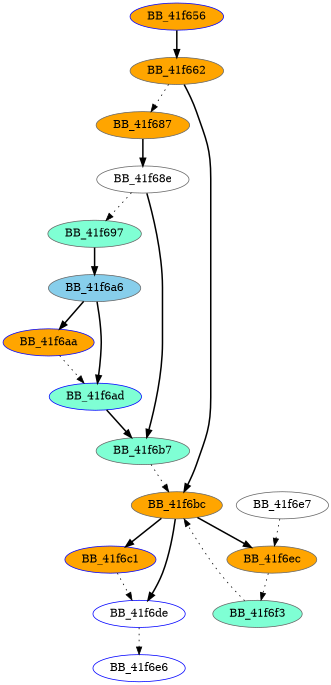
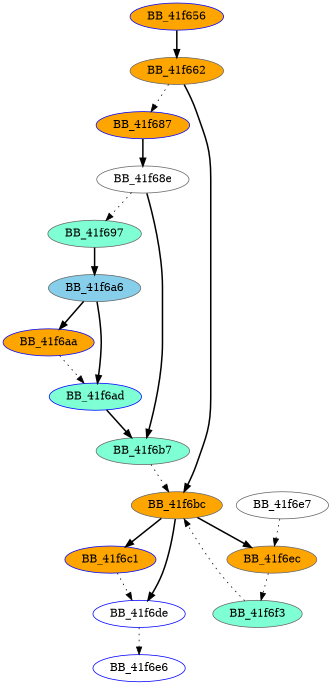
node "BB_41f687": color gray40 -> blue
